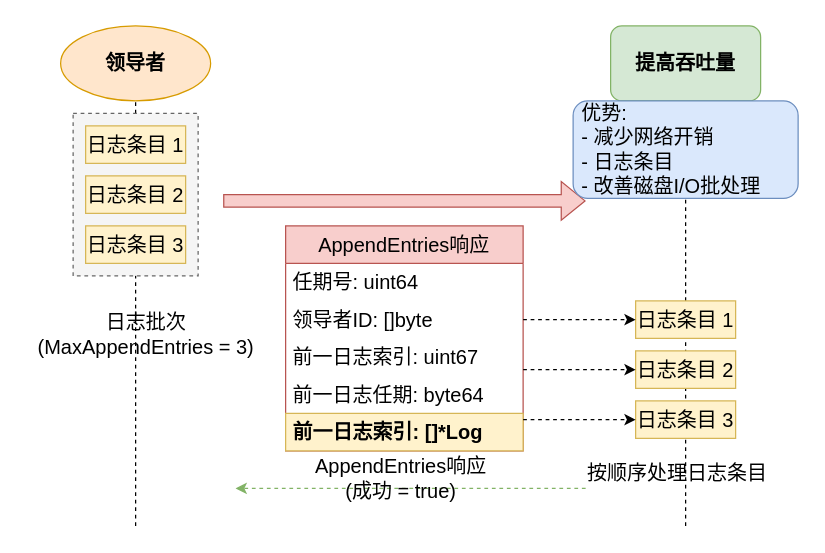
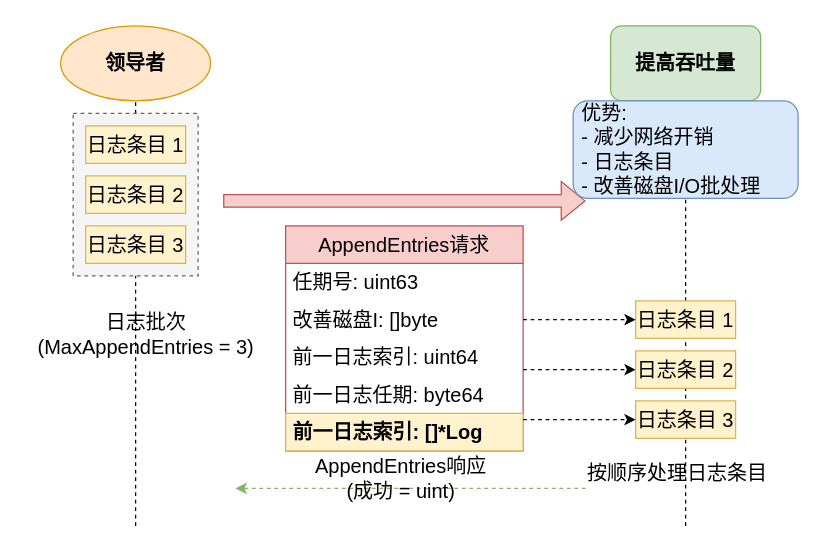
node "AppendEntries响应": label "AppendEntries响应" -> "AppendEntries请求"
node "任期号: uint64": label "任期号: uint64" -> "任期号: uint63"
node "领导者ID: []byte": label "领导者ID: []byte" -> "改善磁盘I: []byte"
node "前一日志索引: uint67": label "前一日志索引: uint67" -> "前一日志索引: uint64"
node "AppendEntries响应 (成功 = true)": label "AppendEntries响应 (成功 = true)" -> "AppendEntries响应 (成功 = uint)"
